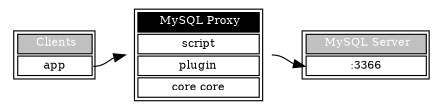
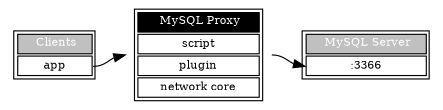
node "MySQL Proxy": text "core core" -> "network core"
